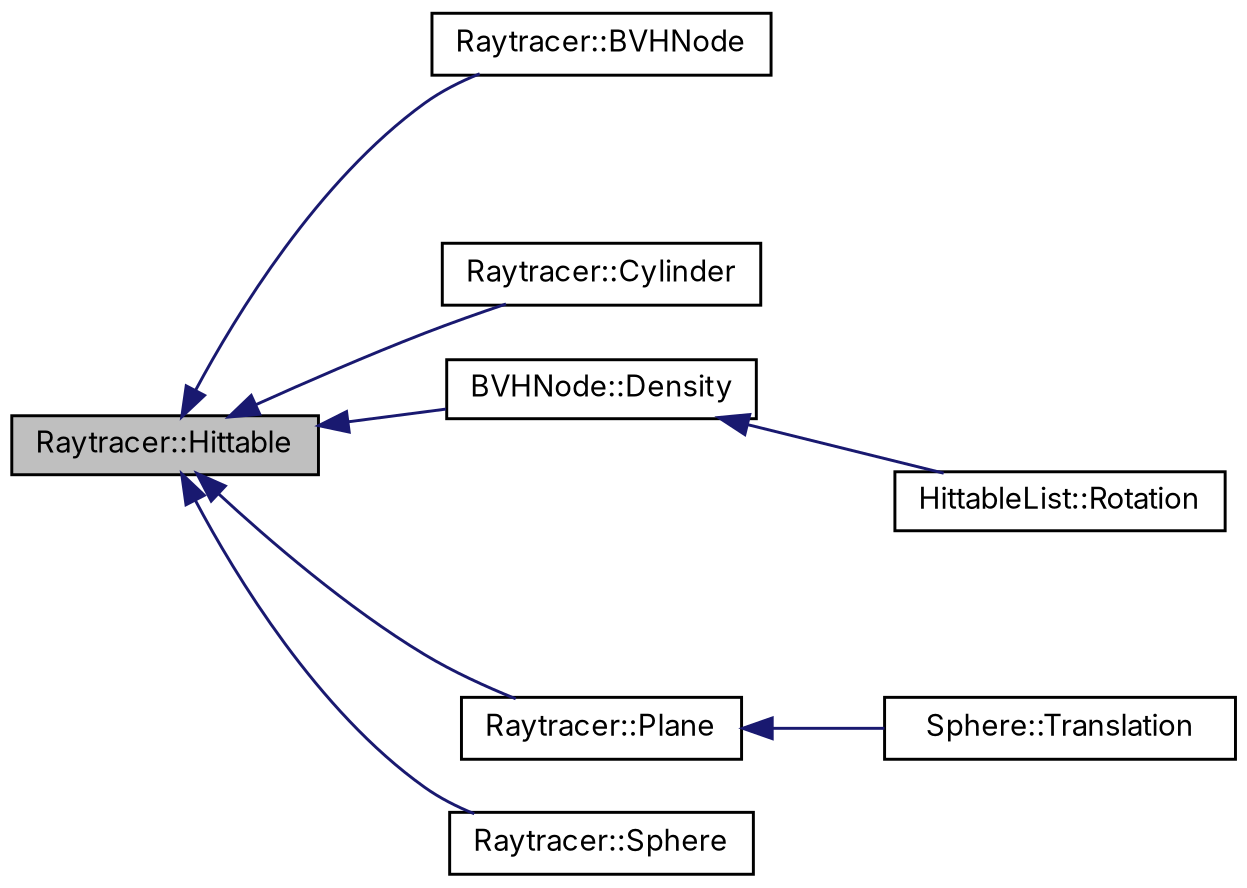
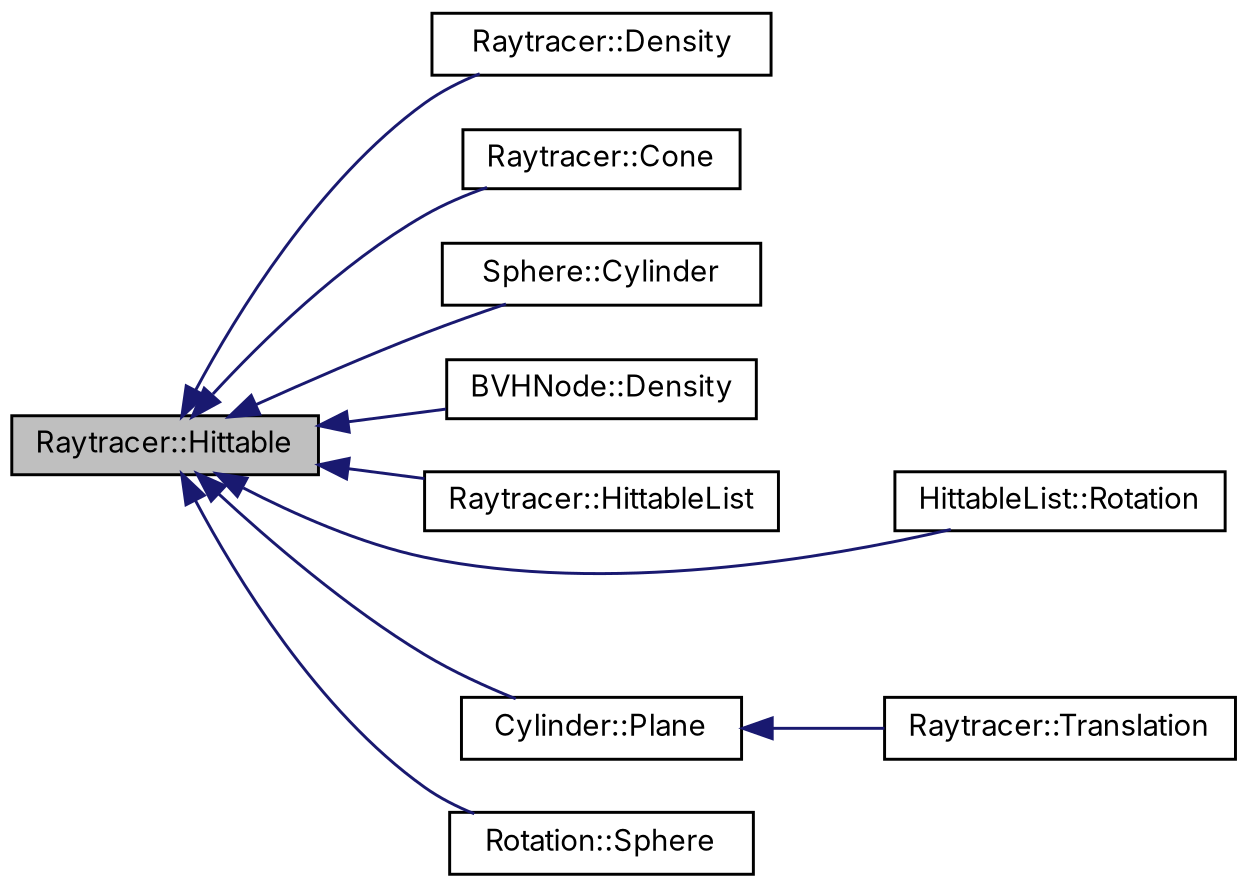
node "Raytracer::BVHNode": label "Raytracer::BVHNode" -> "Raytracer::Density"
node "Raytracer::Cone": added
node "Raytracer::Cylinder": label "Raytracer::Cylinder" -> "Sphere::Cylinder"
edge "HittableList::Rotation" -> "BVHNode::Density": now "HittableList::Rotation" -> "Raytracer::Hittable"
node "Raytracer::HittableList": added
node "Raytracer::Plane": label "Raytracer::Plane" -> "Cylinder::Plane"
node "Sphere::Translation": label "Sphere::Translation" -> "Raytracer::Translation"
node "Raytracer::Sphere": label "Raytracer::Sphere" -> "Rotation::Sphere"
